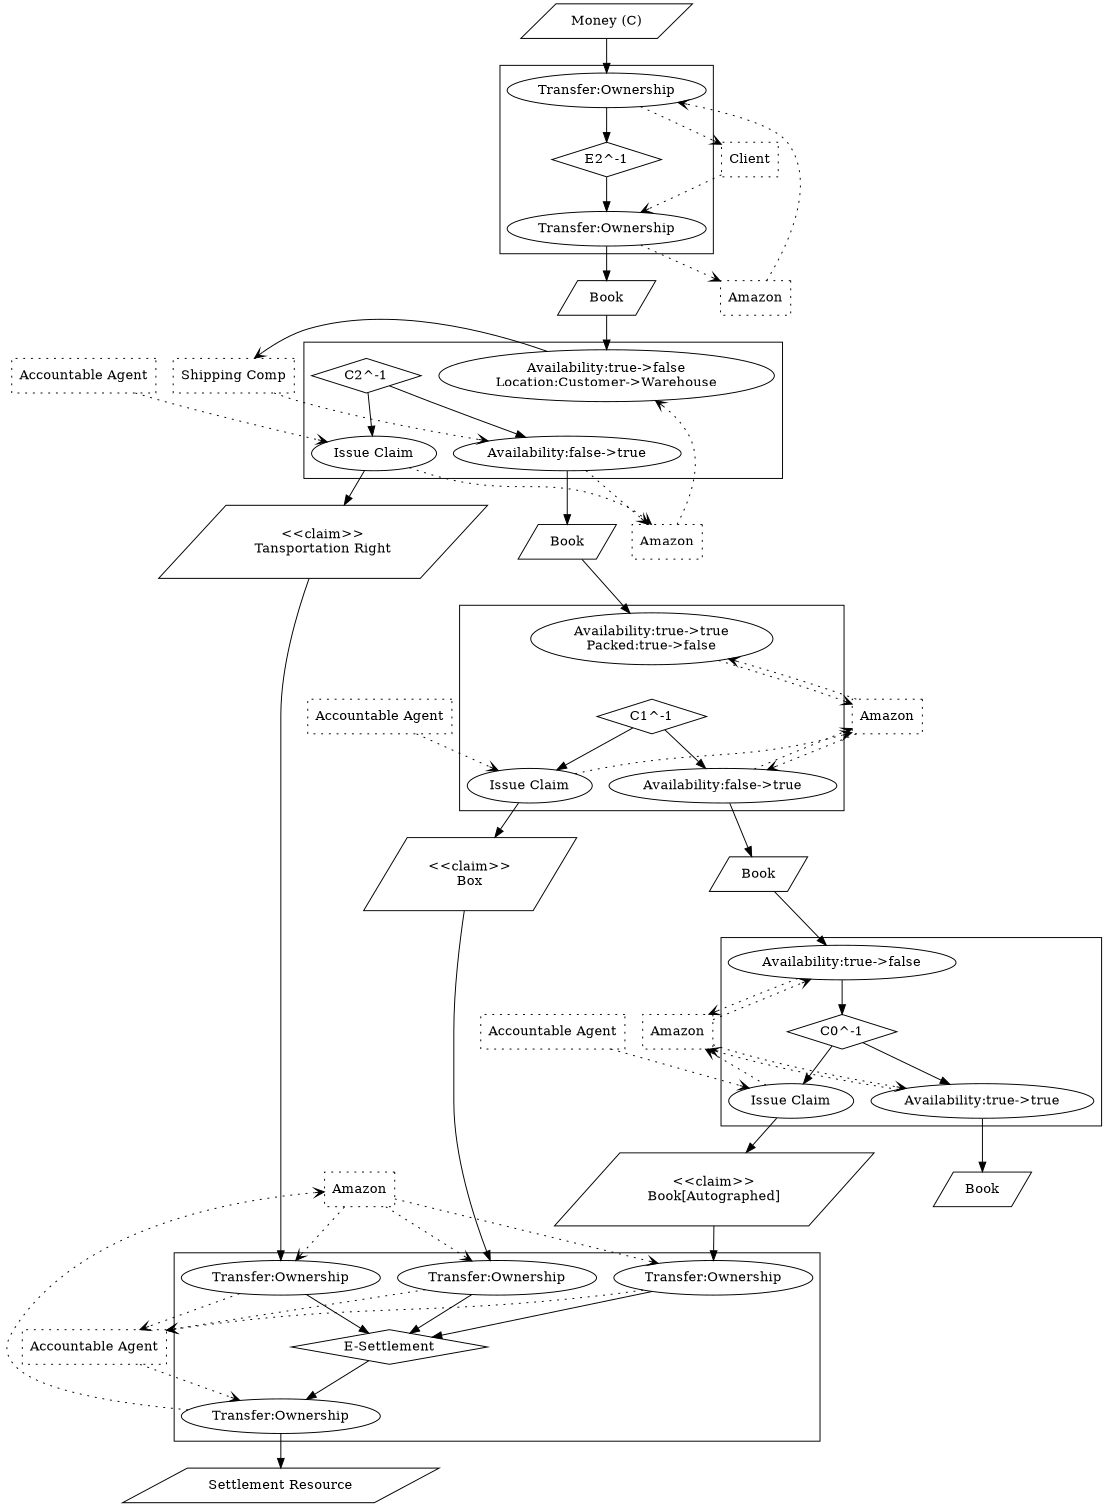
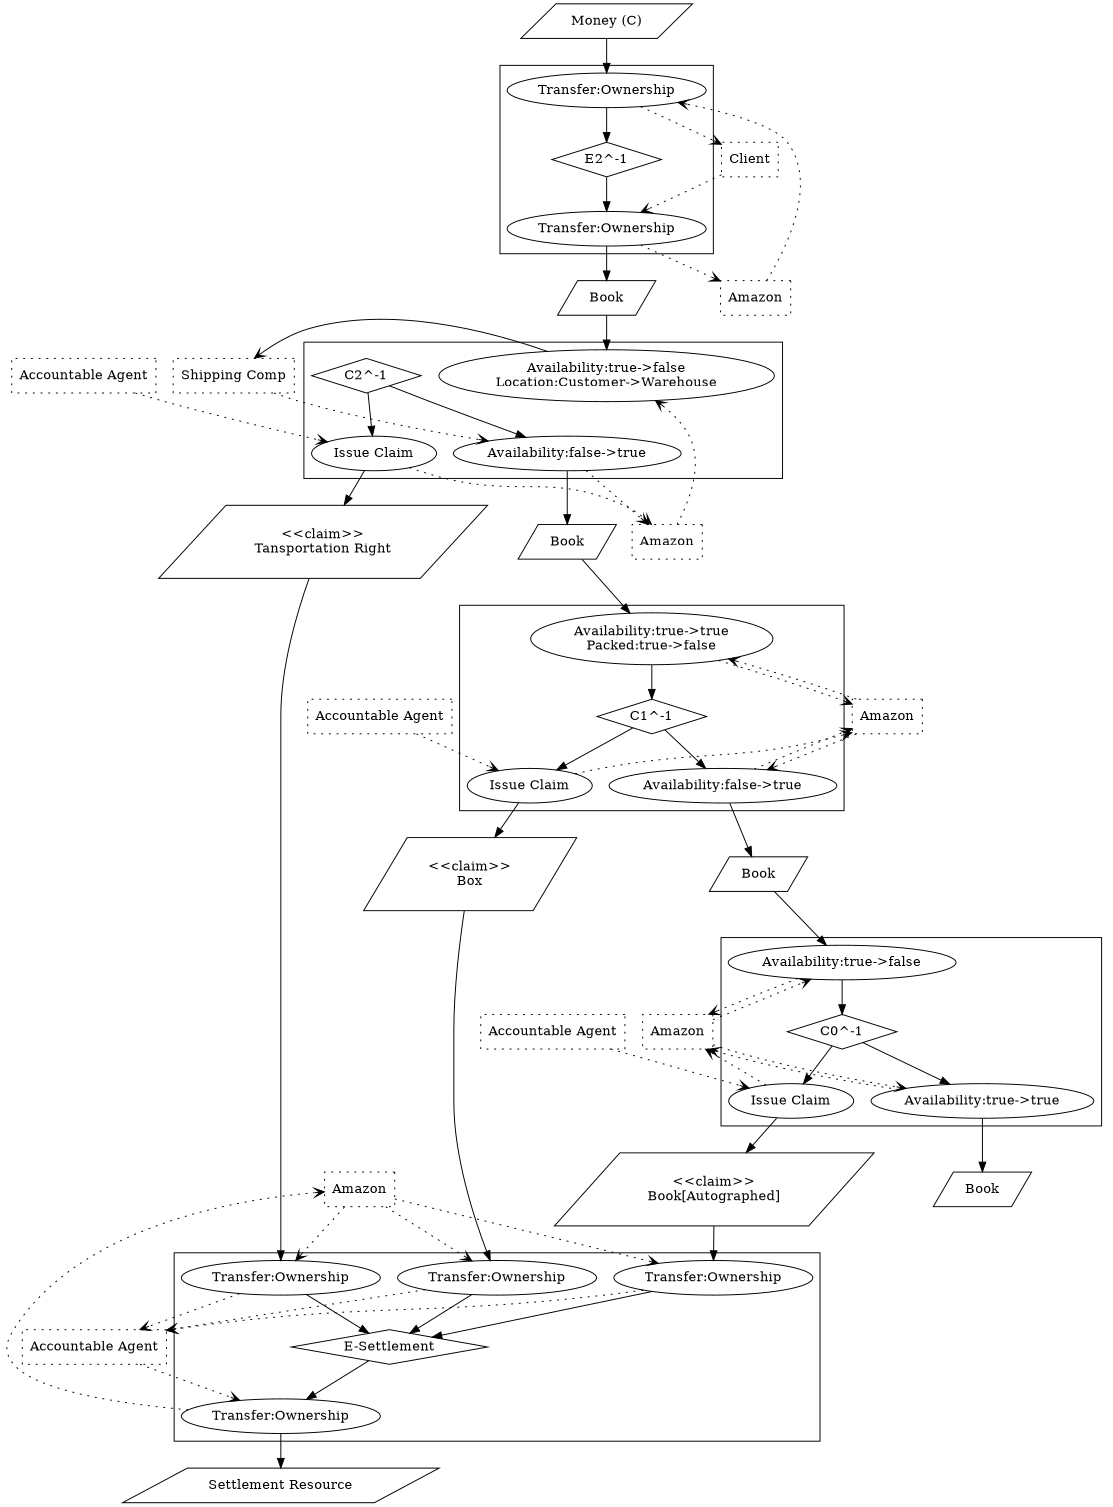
edge "Availability:true->true Packed:true->false" -> "C1^-1": added
